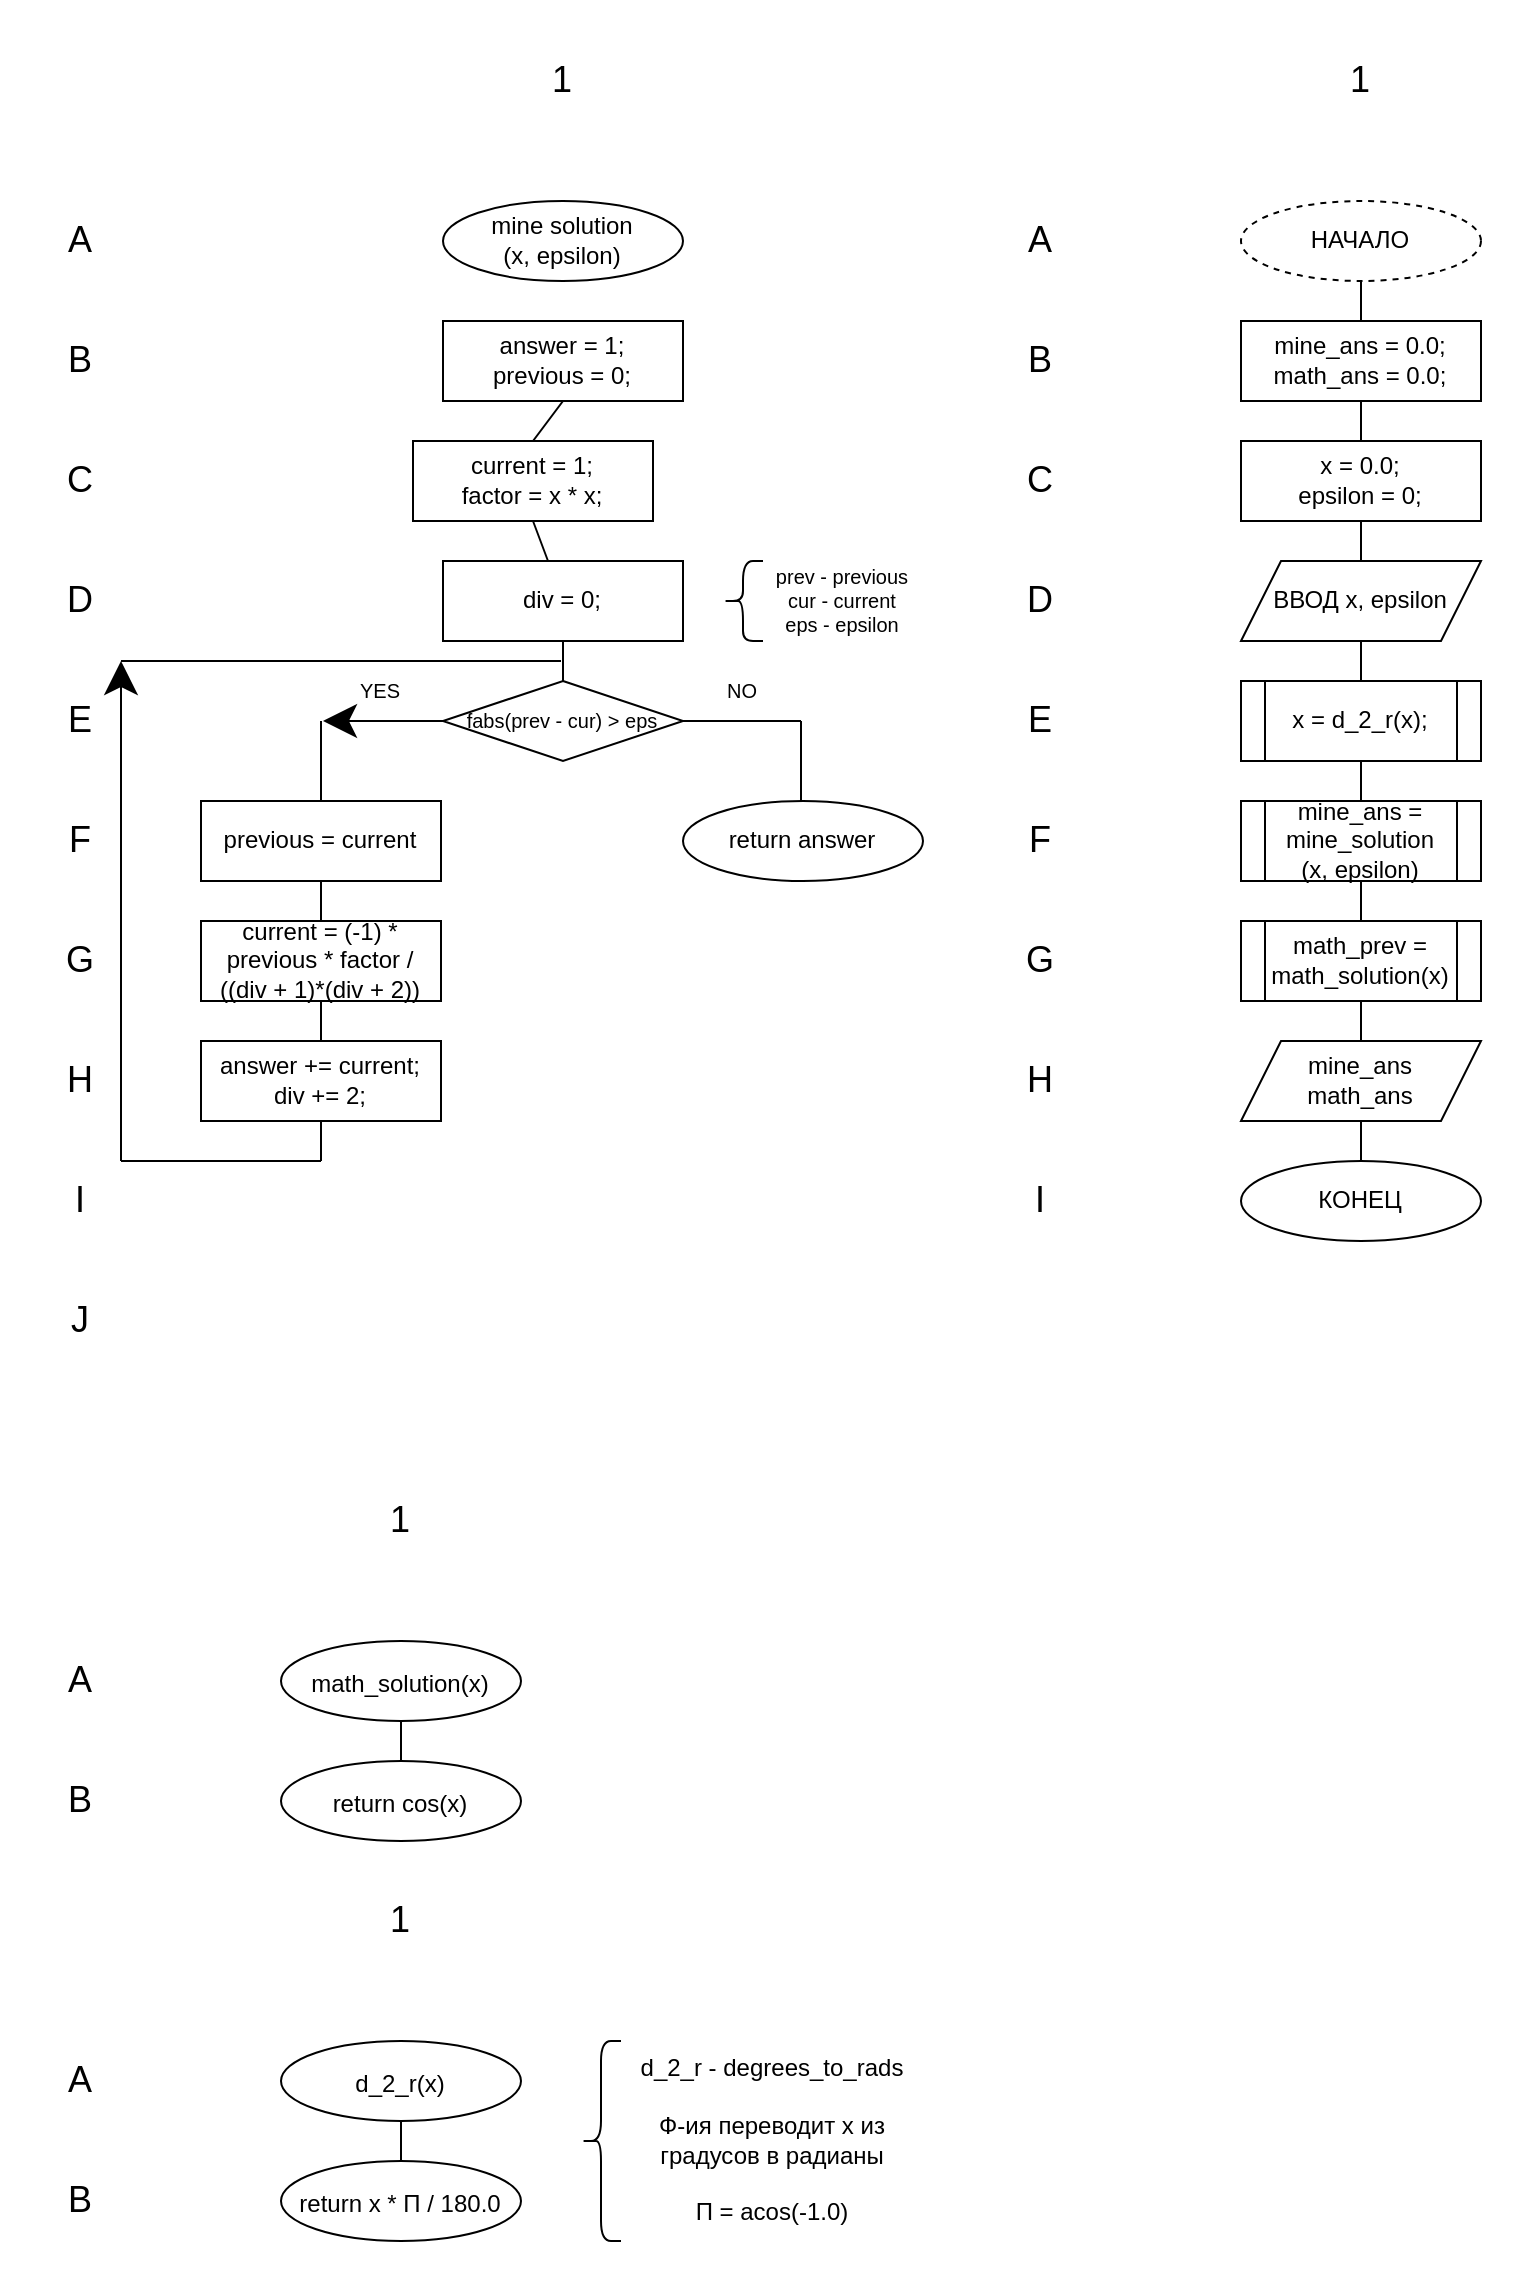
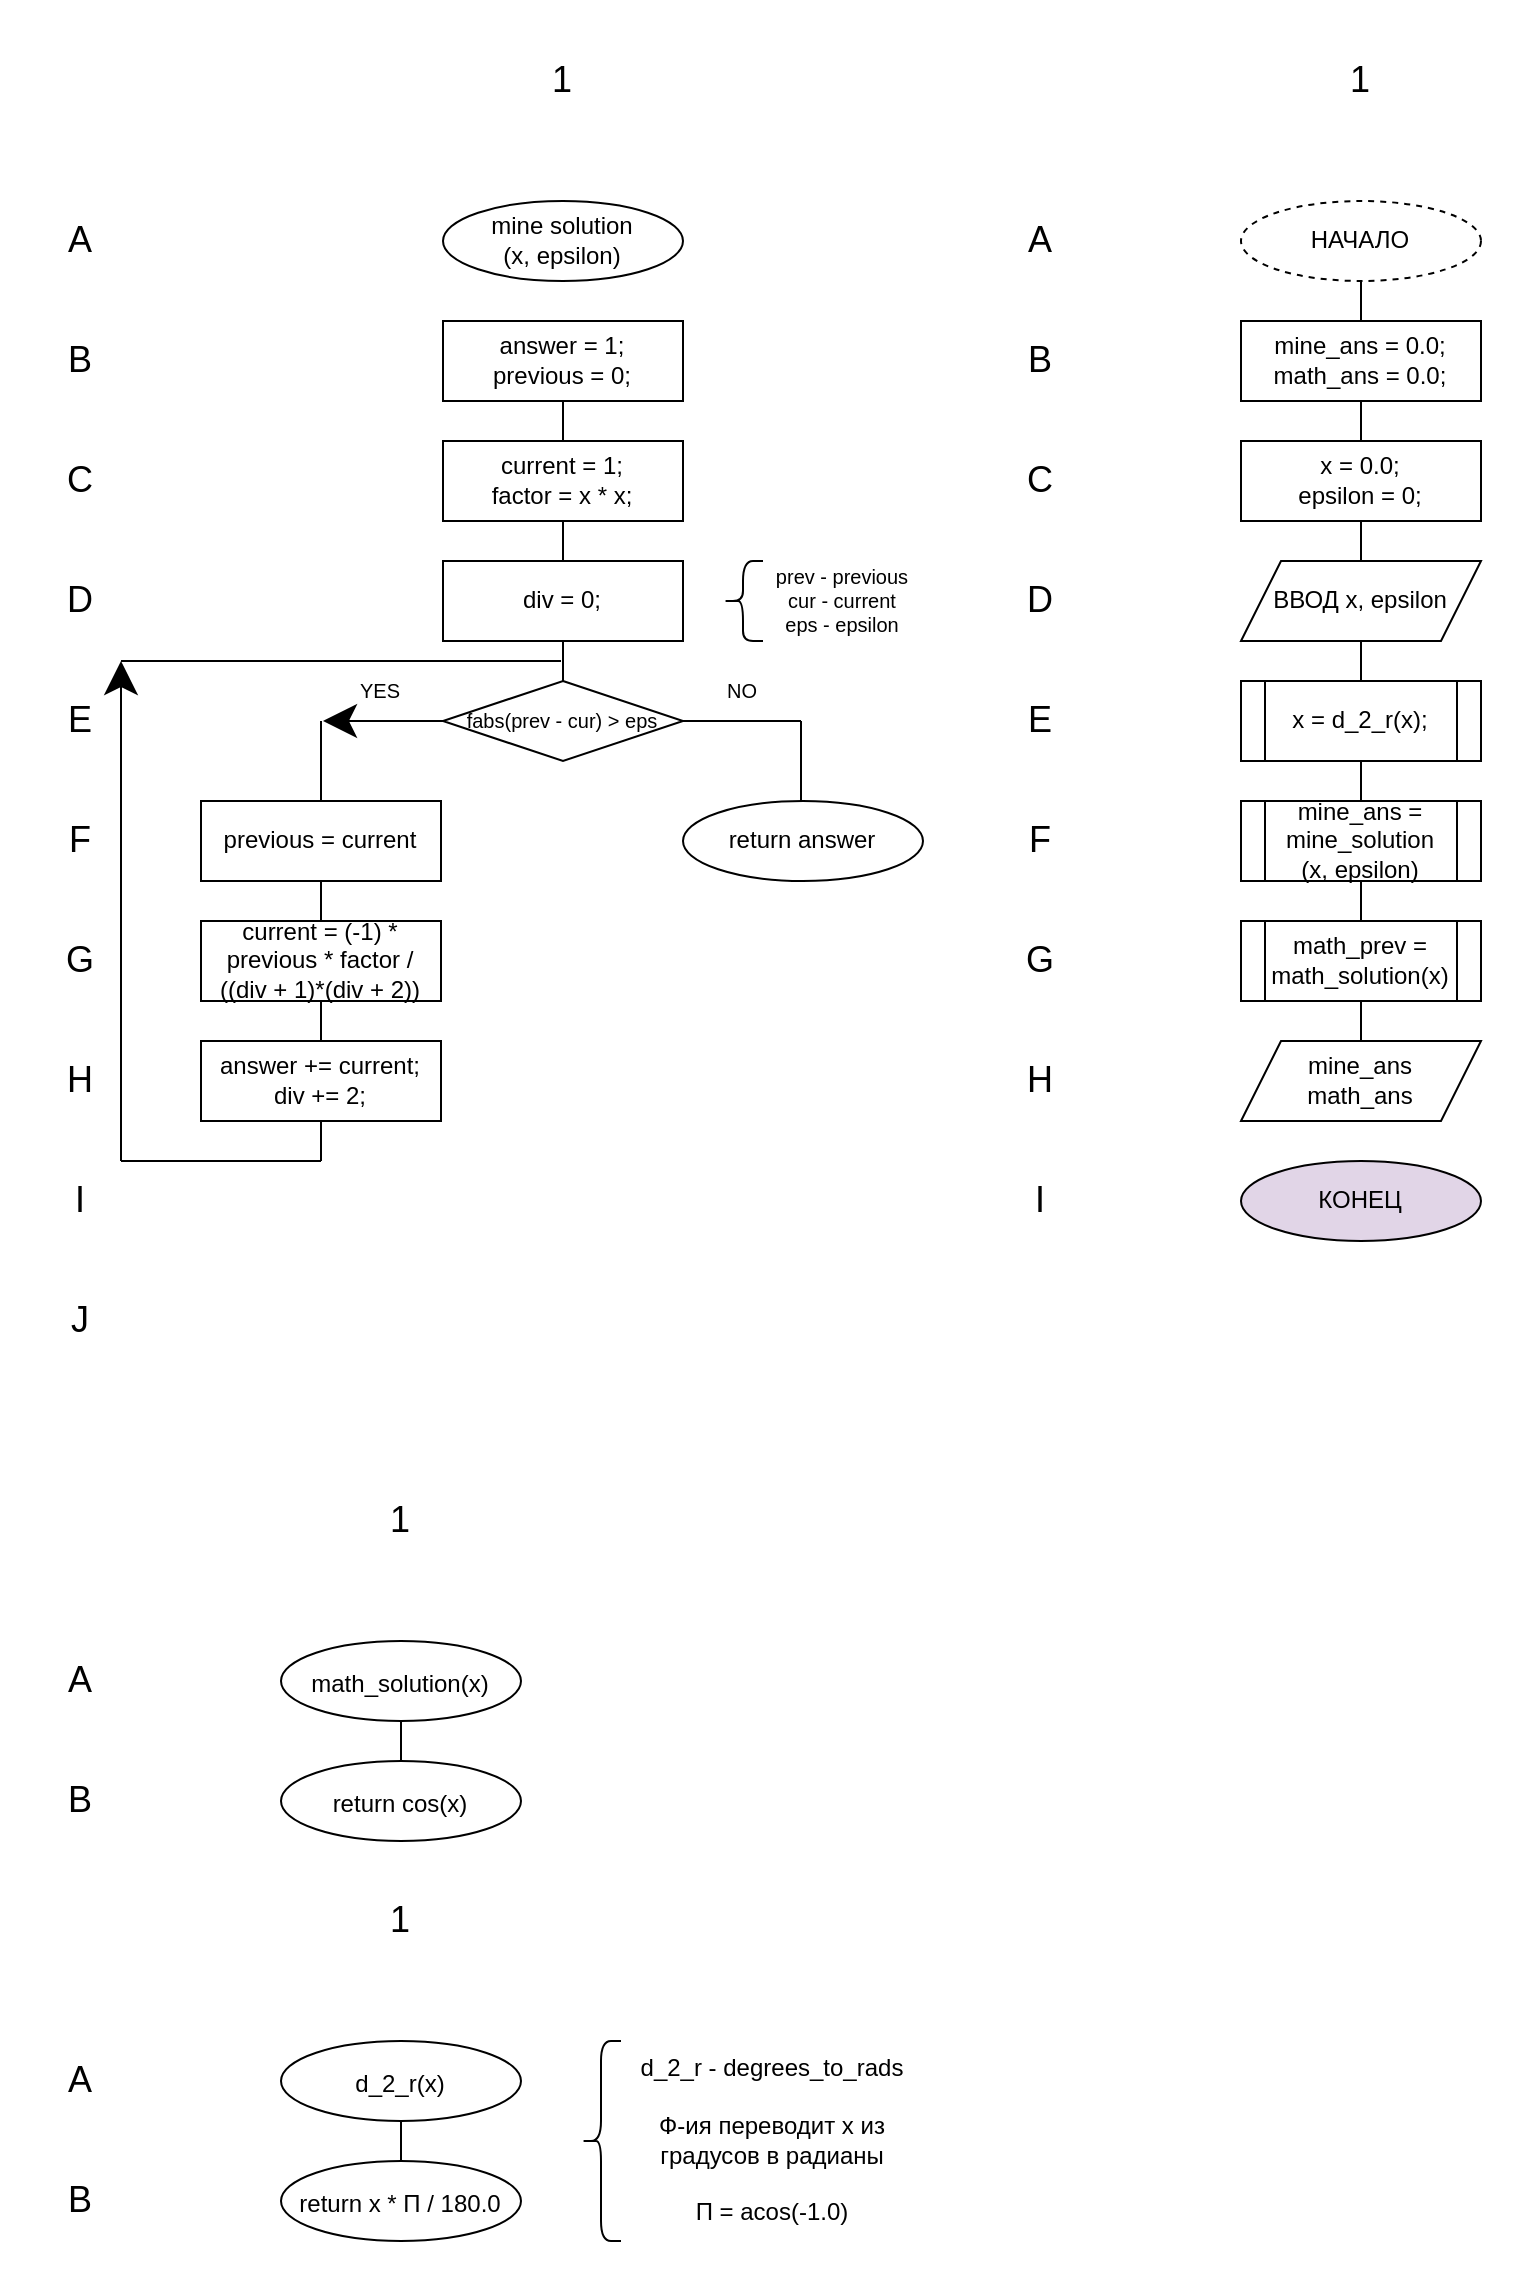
node "current = 1; factor = x * x;": moved (533, 481) -> (563, 481)
edge "mine_ans math_ans" -- "КОНЕЦ": removed
node "КОНЕЦ": fillcolor #ffffff -> #e1d5e7
